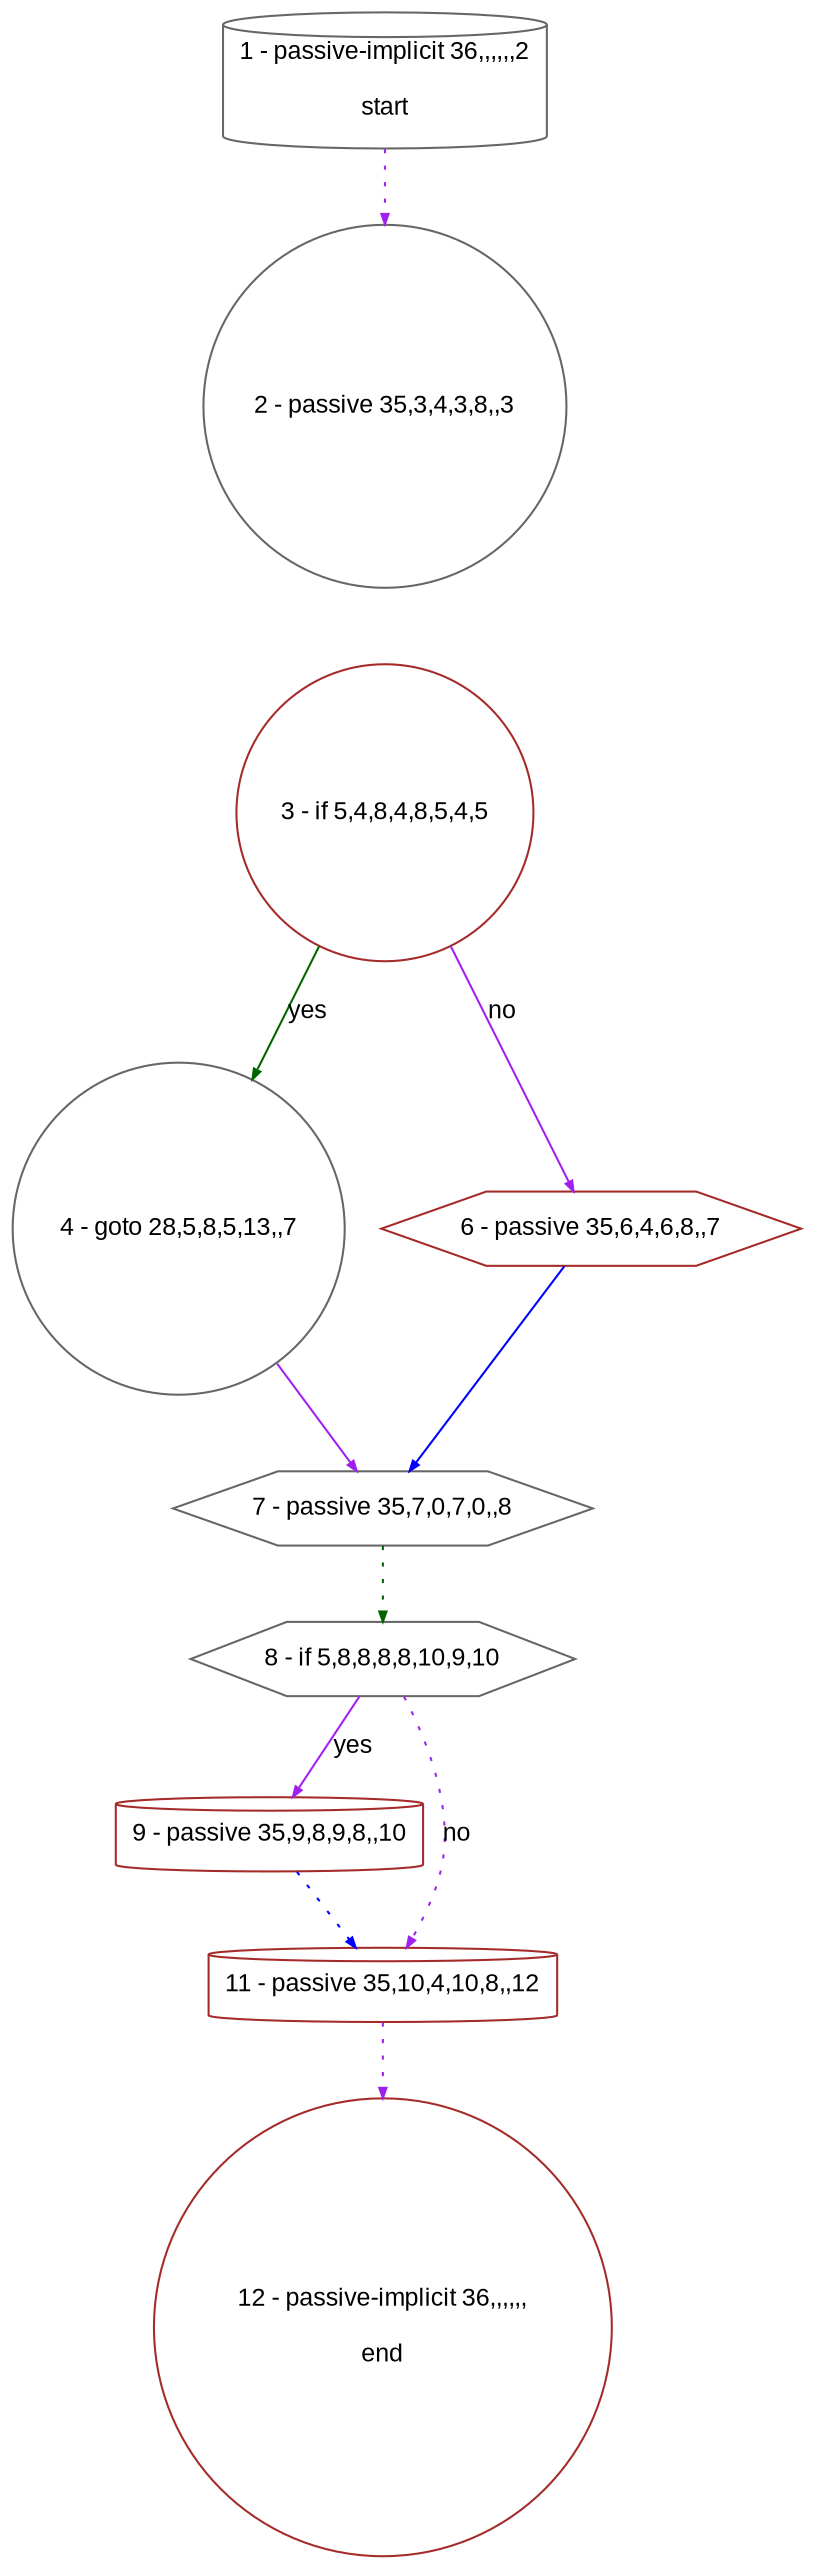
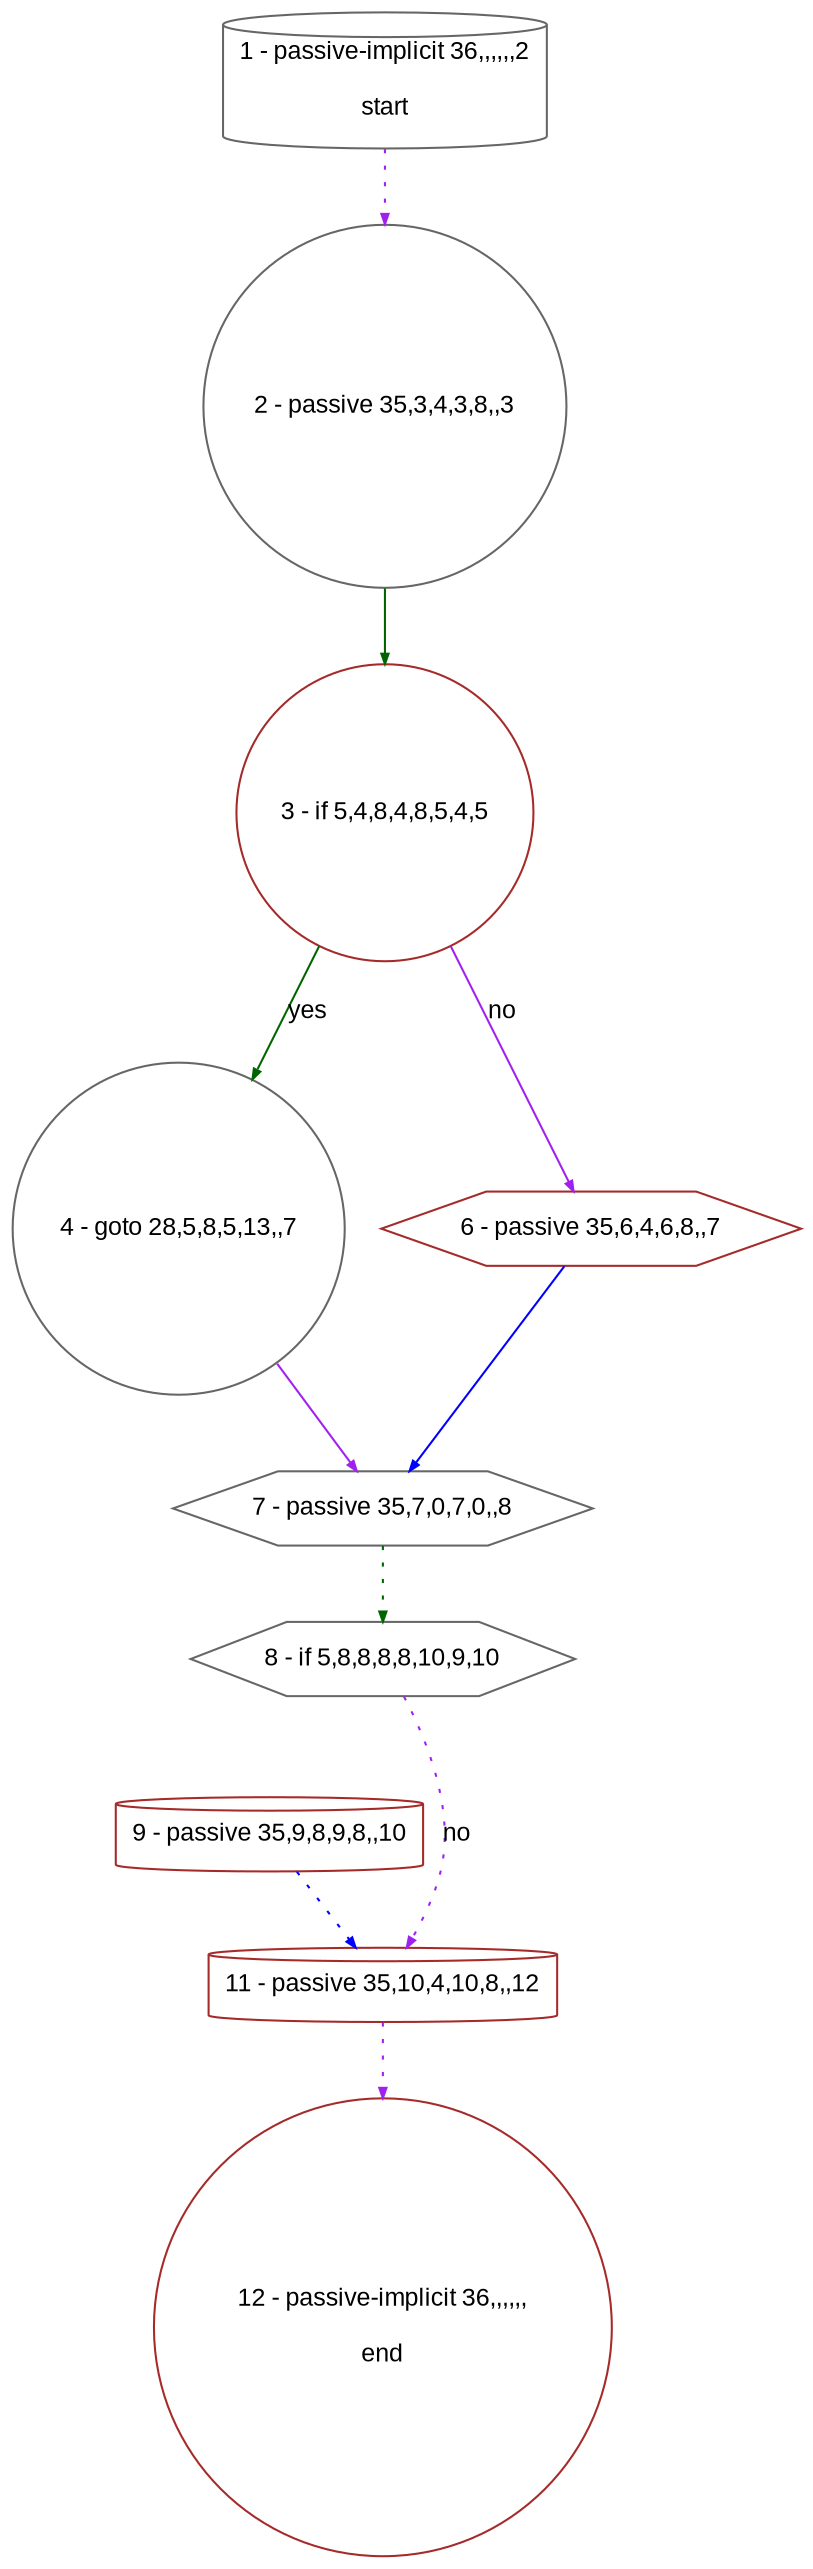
edge "2 - passive 35,3,4,3,8,,3" -> "3 - if 5,4,8,4,8,5,4,5": added
edge "8 - if 5,8,8,8,8,10,9,10" -> "9 - passive 35,9,8,9,8,,10": removed, label "yes"
